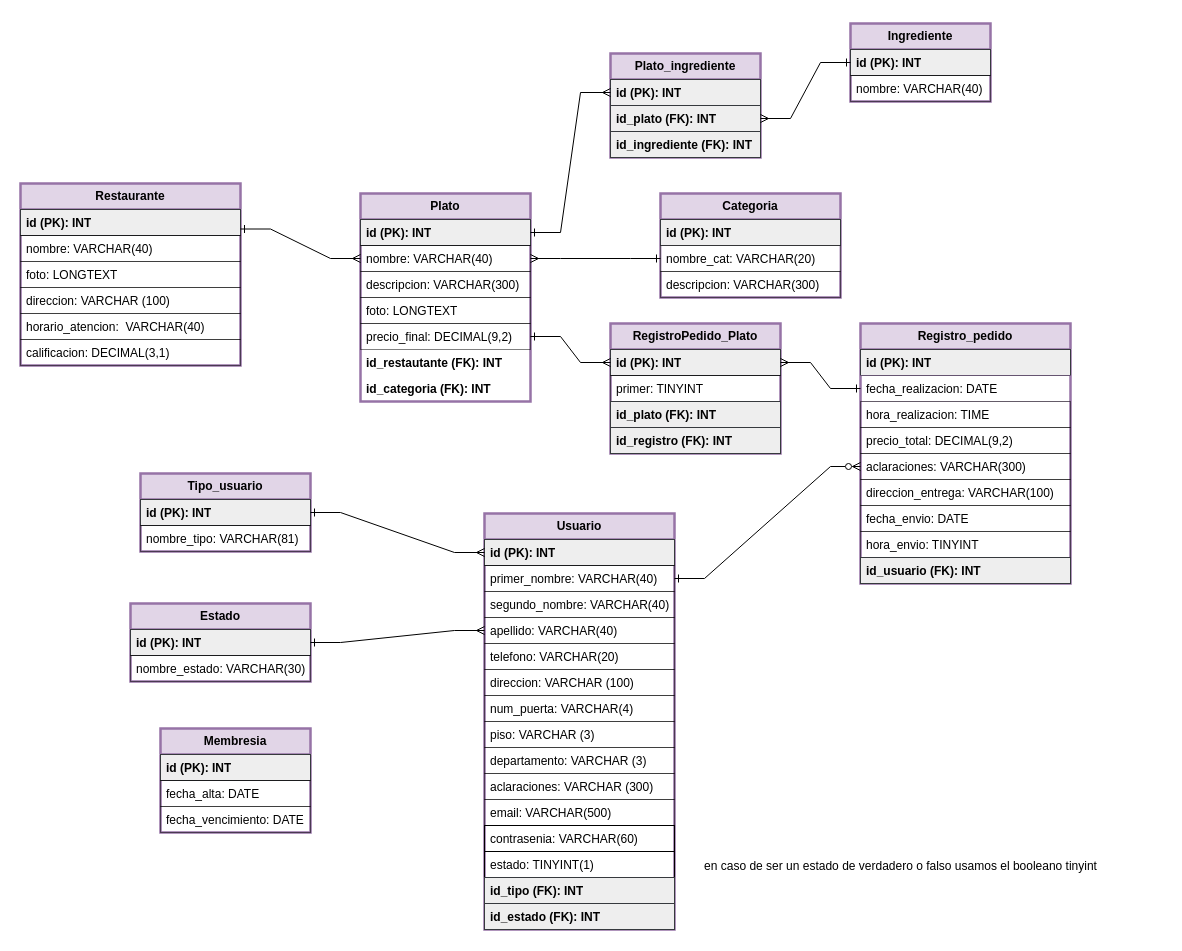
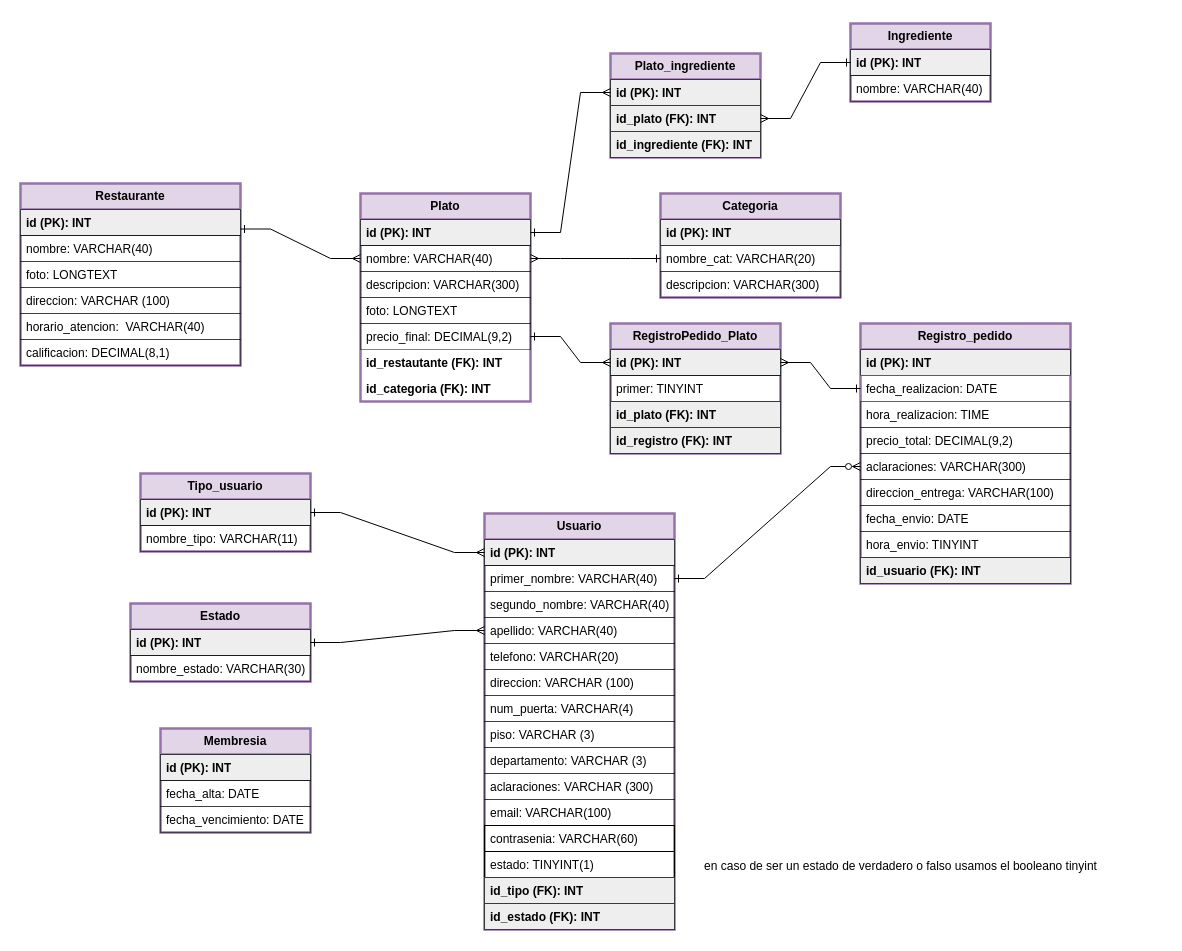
node "calificacion: DECIMAL(3,1)": label "calificacion: DECIMAL(3,1)" -> "calificacion: DECIMAL(8,1)"
node "nombre_tipo: VARCHAR(81)": label "nombre_tipo: VARCHAR(81)" -> "nombre_tipo: VARCHAR(11)"
node "email: VARCHAR(500)": label "email: VARCHAR(500)" -> "email: VARCHAR(100)"
